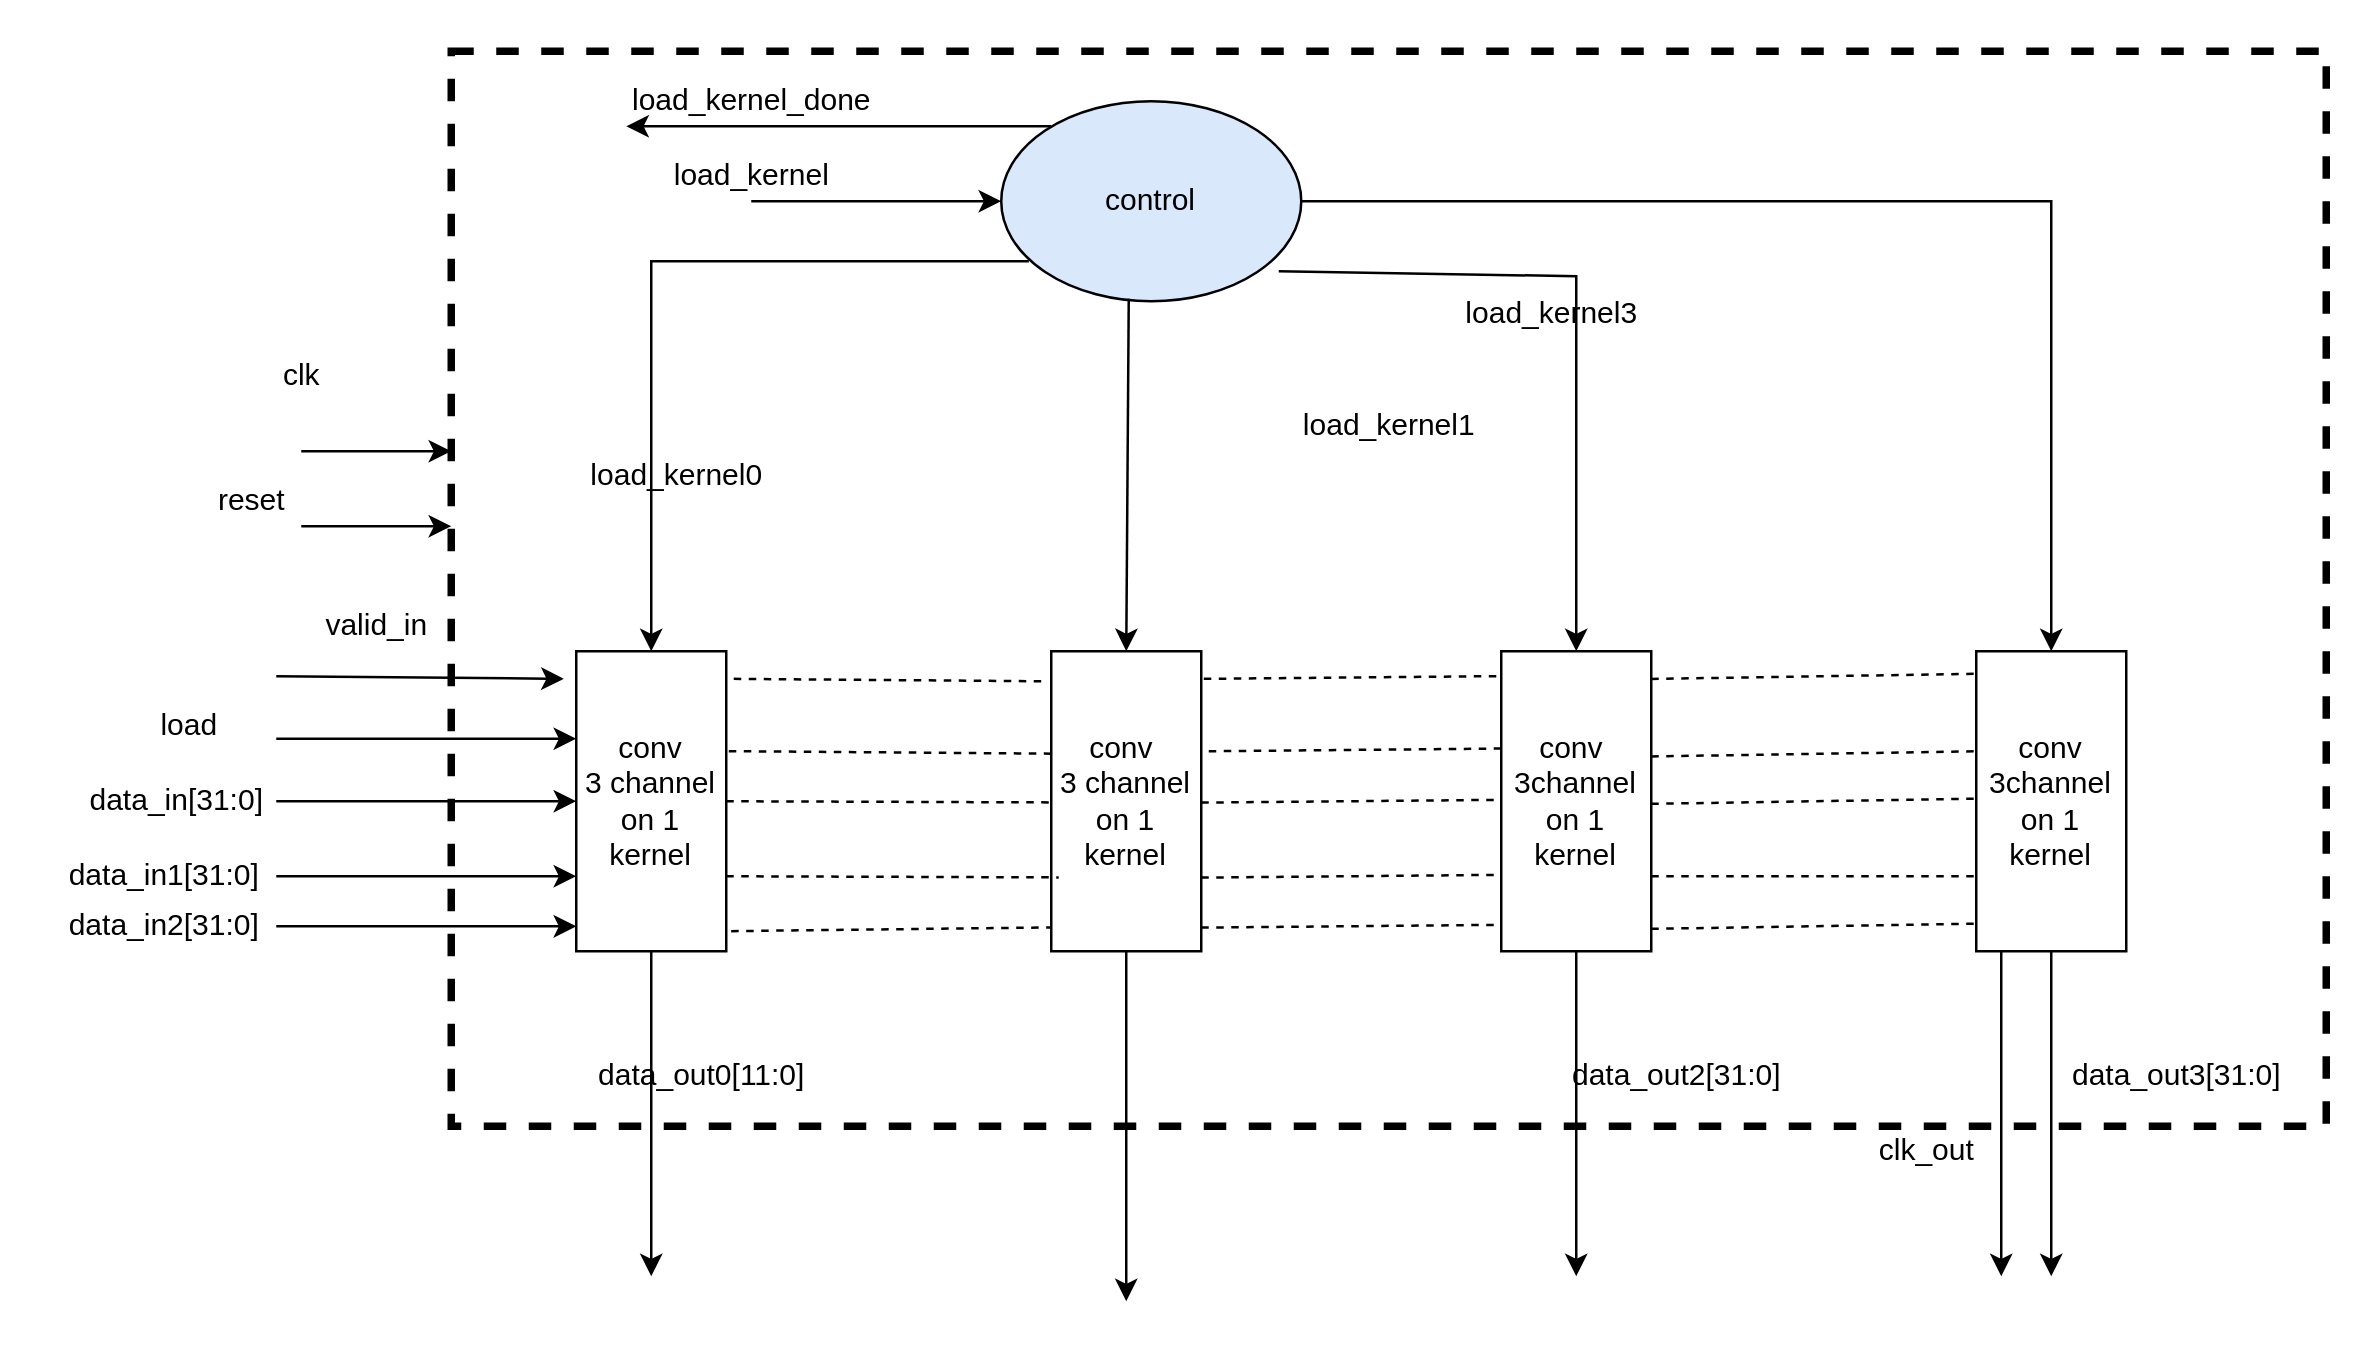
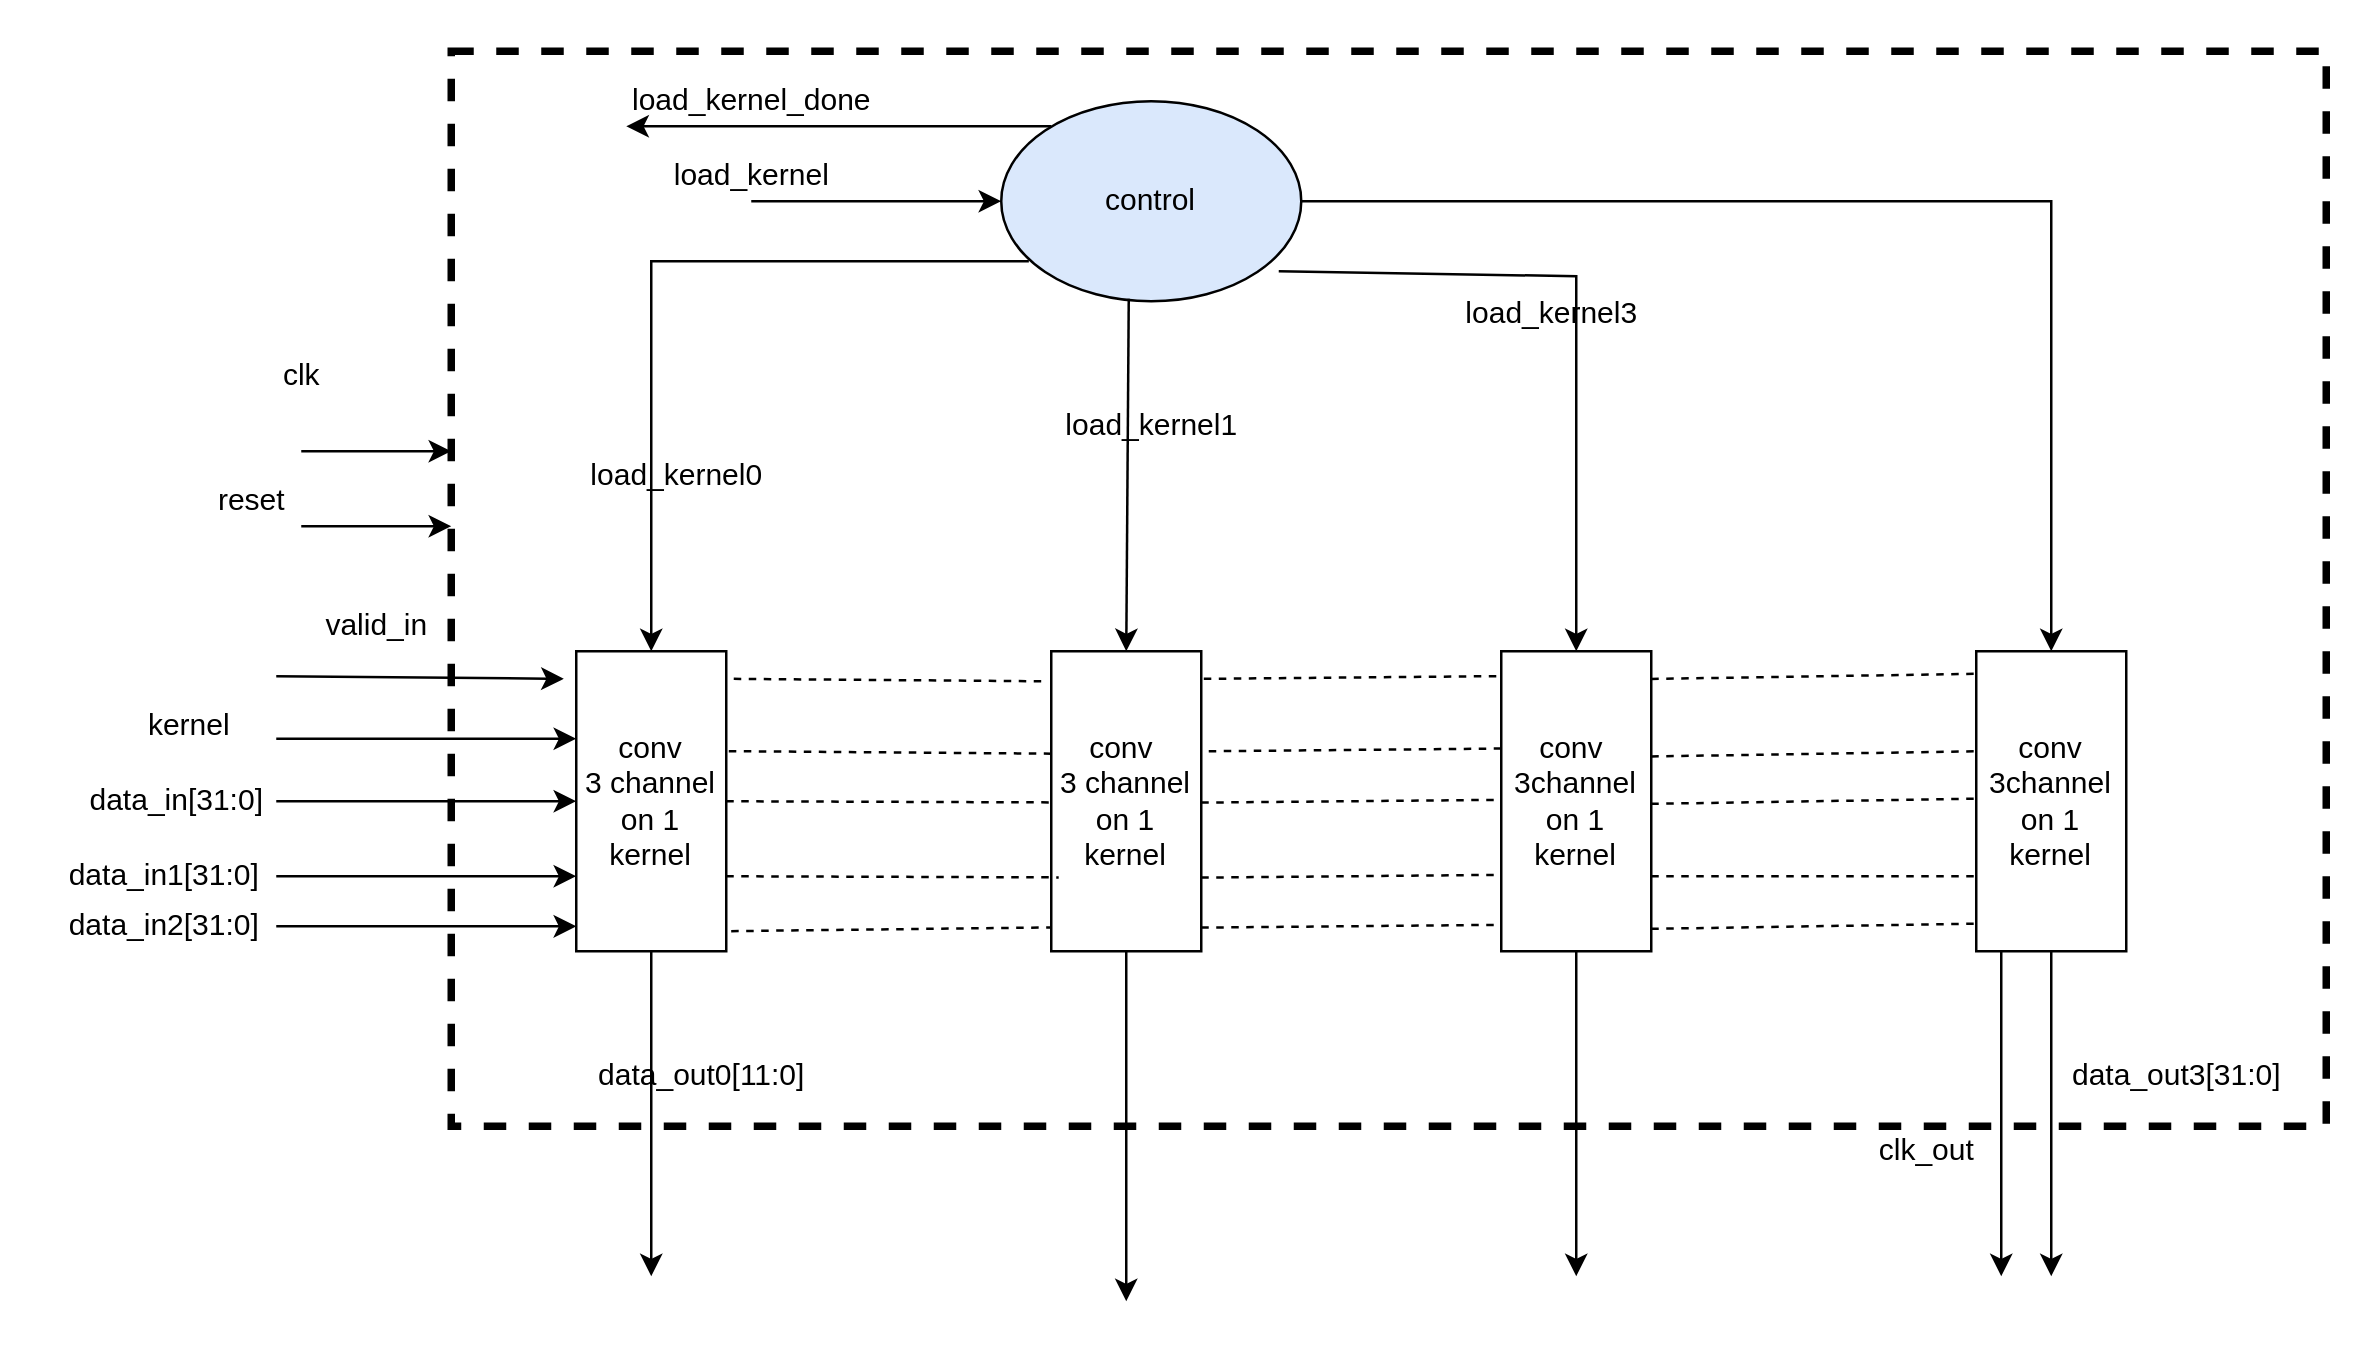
node "load_kernel1": moved (1389, 426) -> (1151, 426)
node "load": label "load" -> "kernel"
node "data_out2[31:0]": removed
